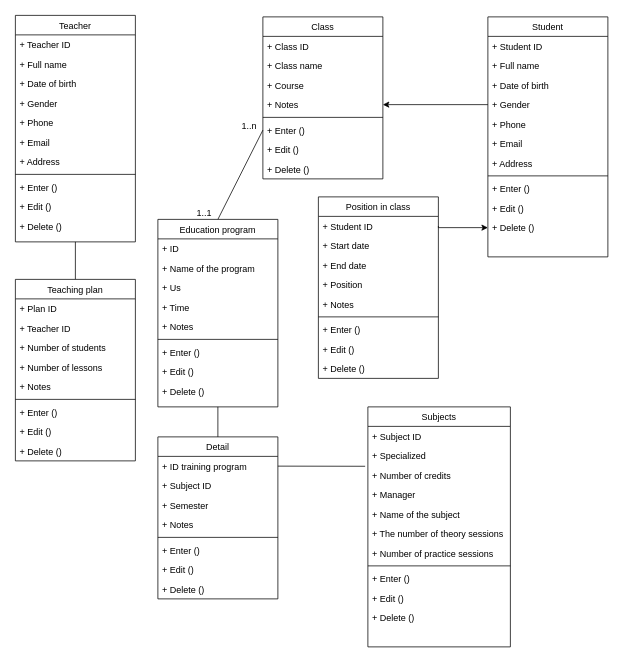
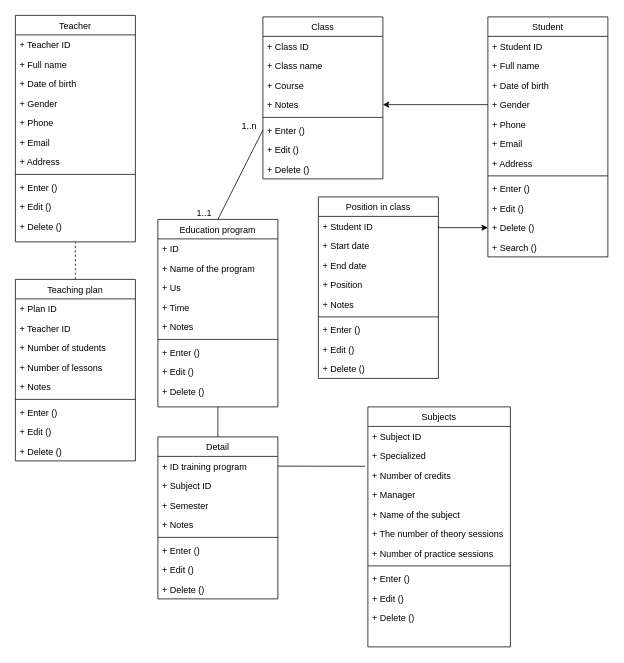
node "+ Search ()": added
edge "Teacher" -- "Teaching plan": style solid -> dashed
